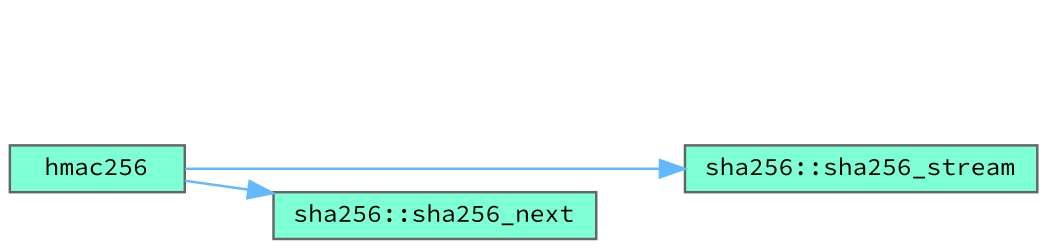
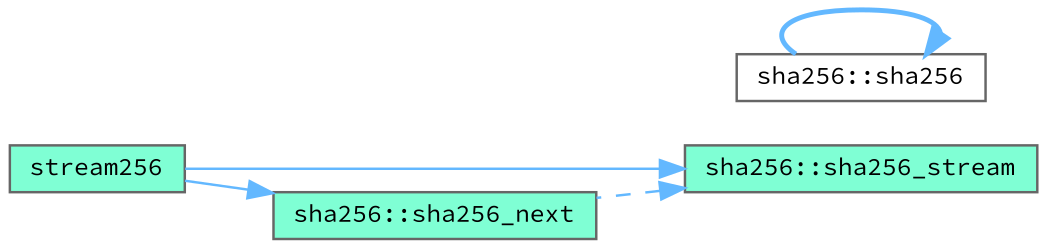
node "sha256::sha256": added
node "hmac256": label "hmac256" -> "stream256"
edge "sha256::sha256_next" -> "sha256::sha256_stream": added
